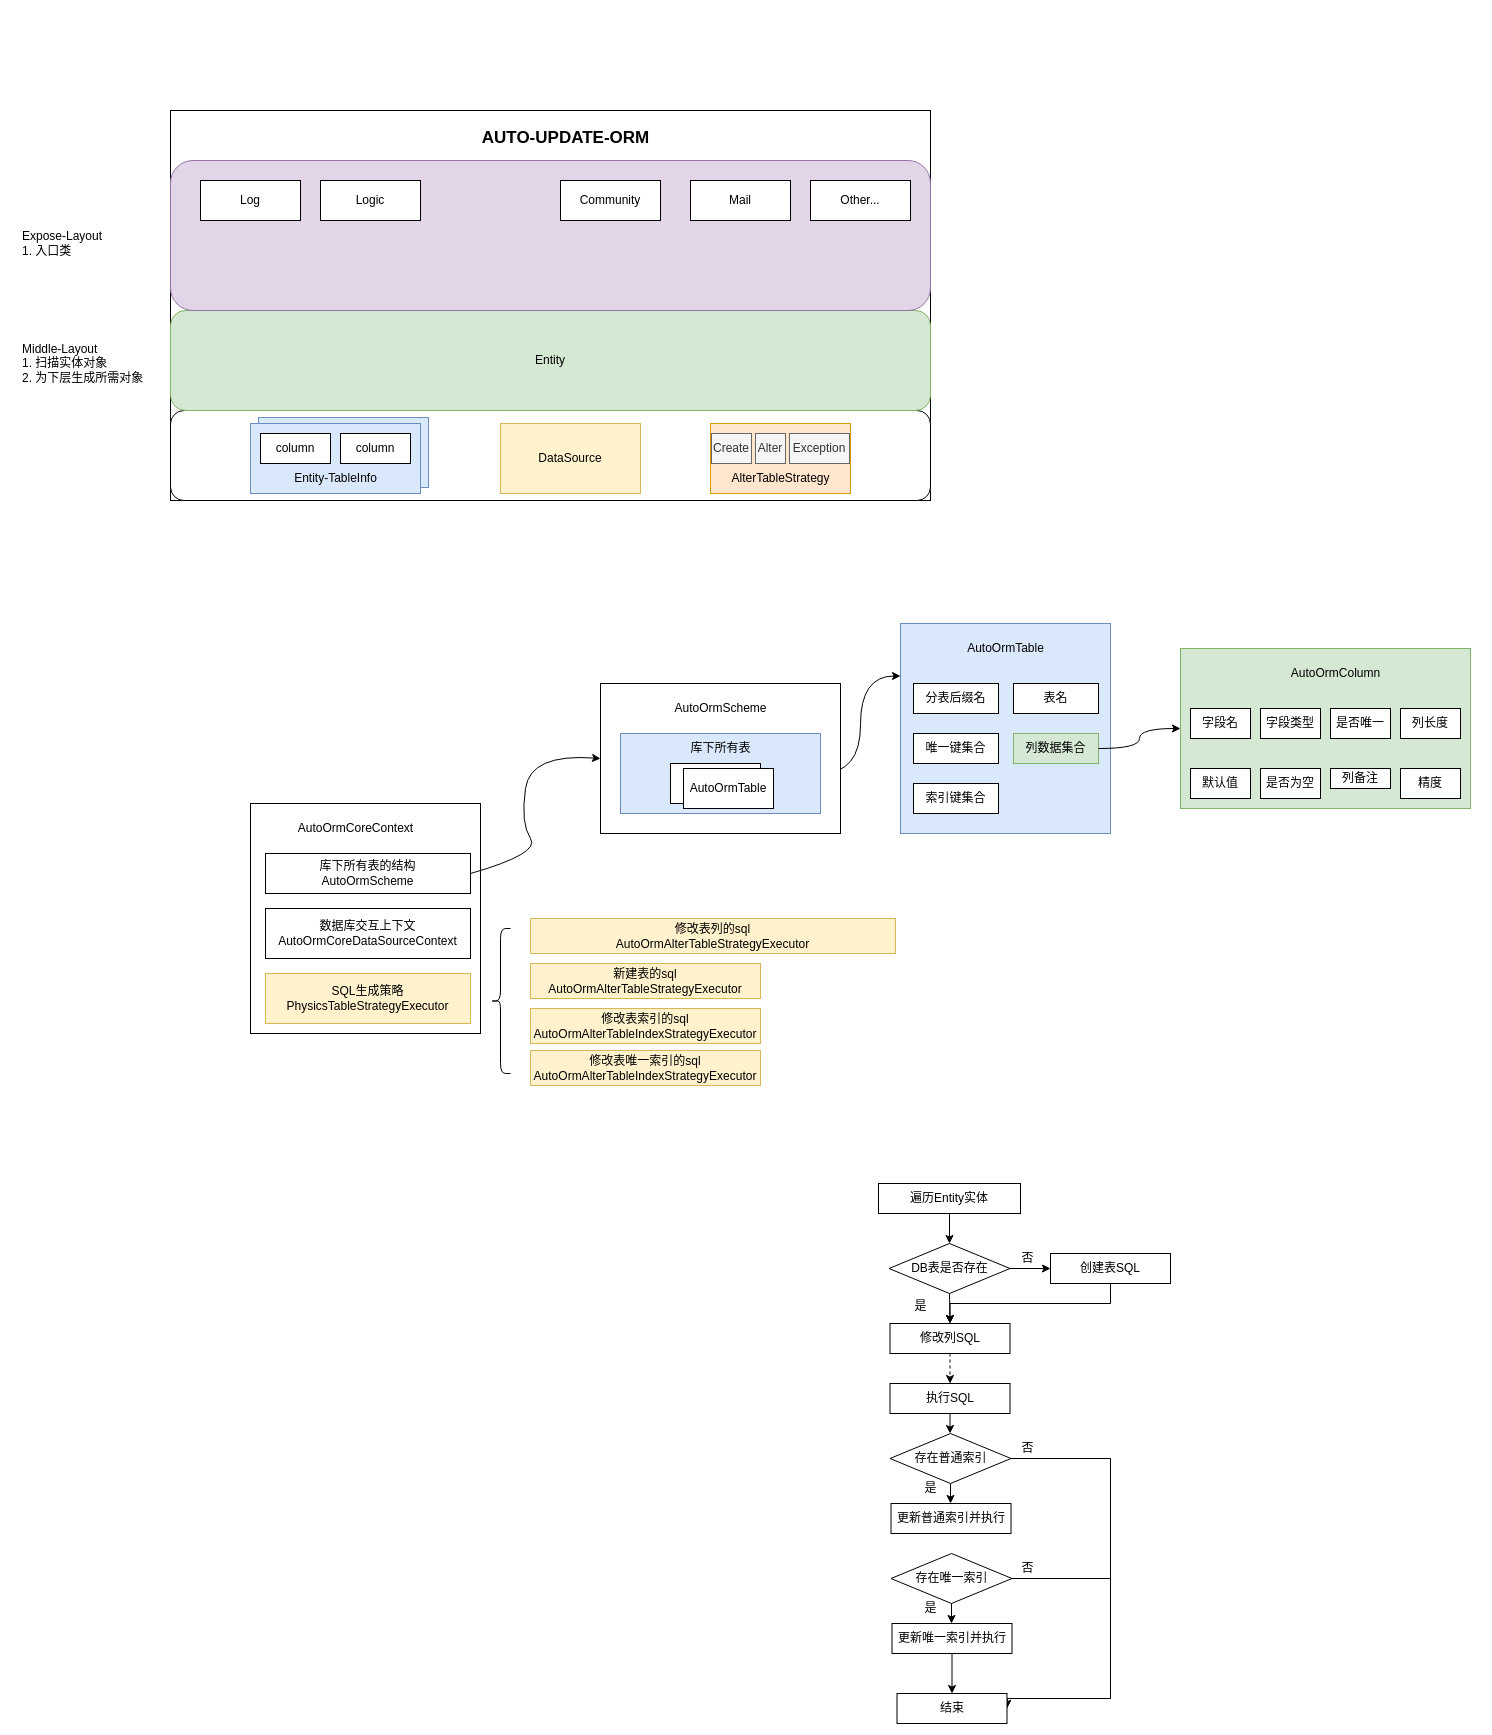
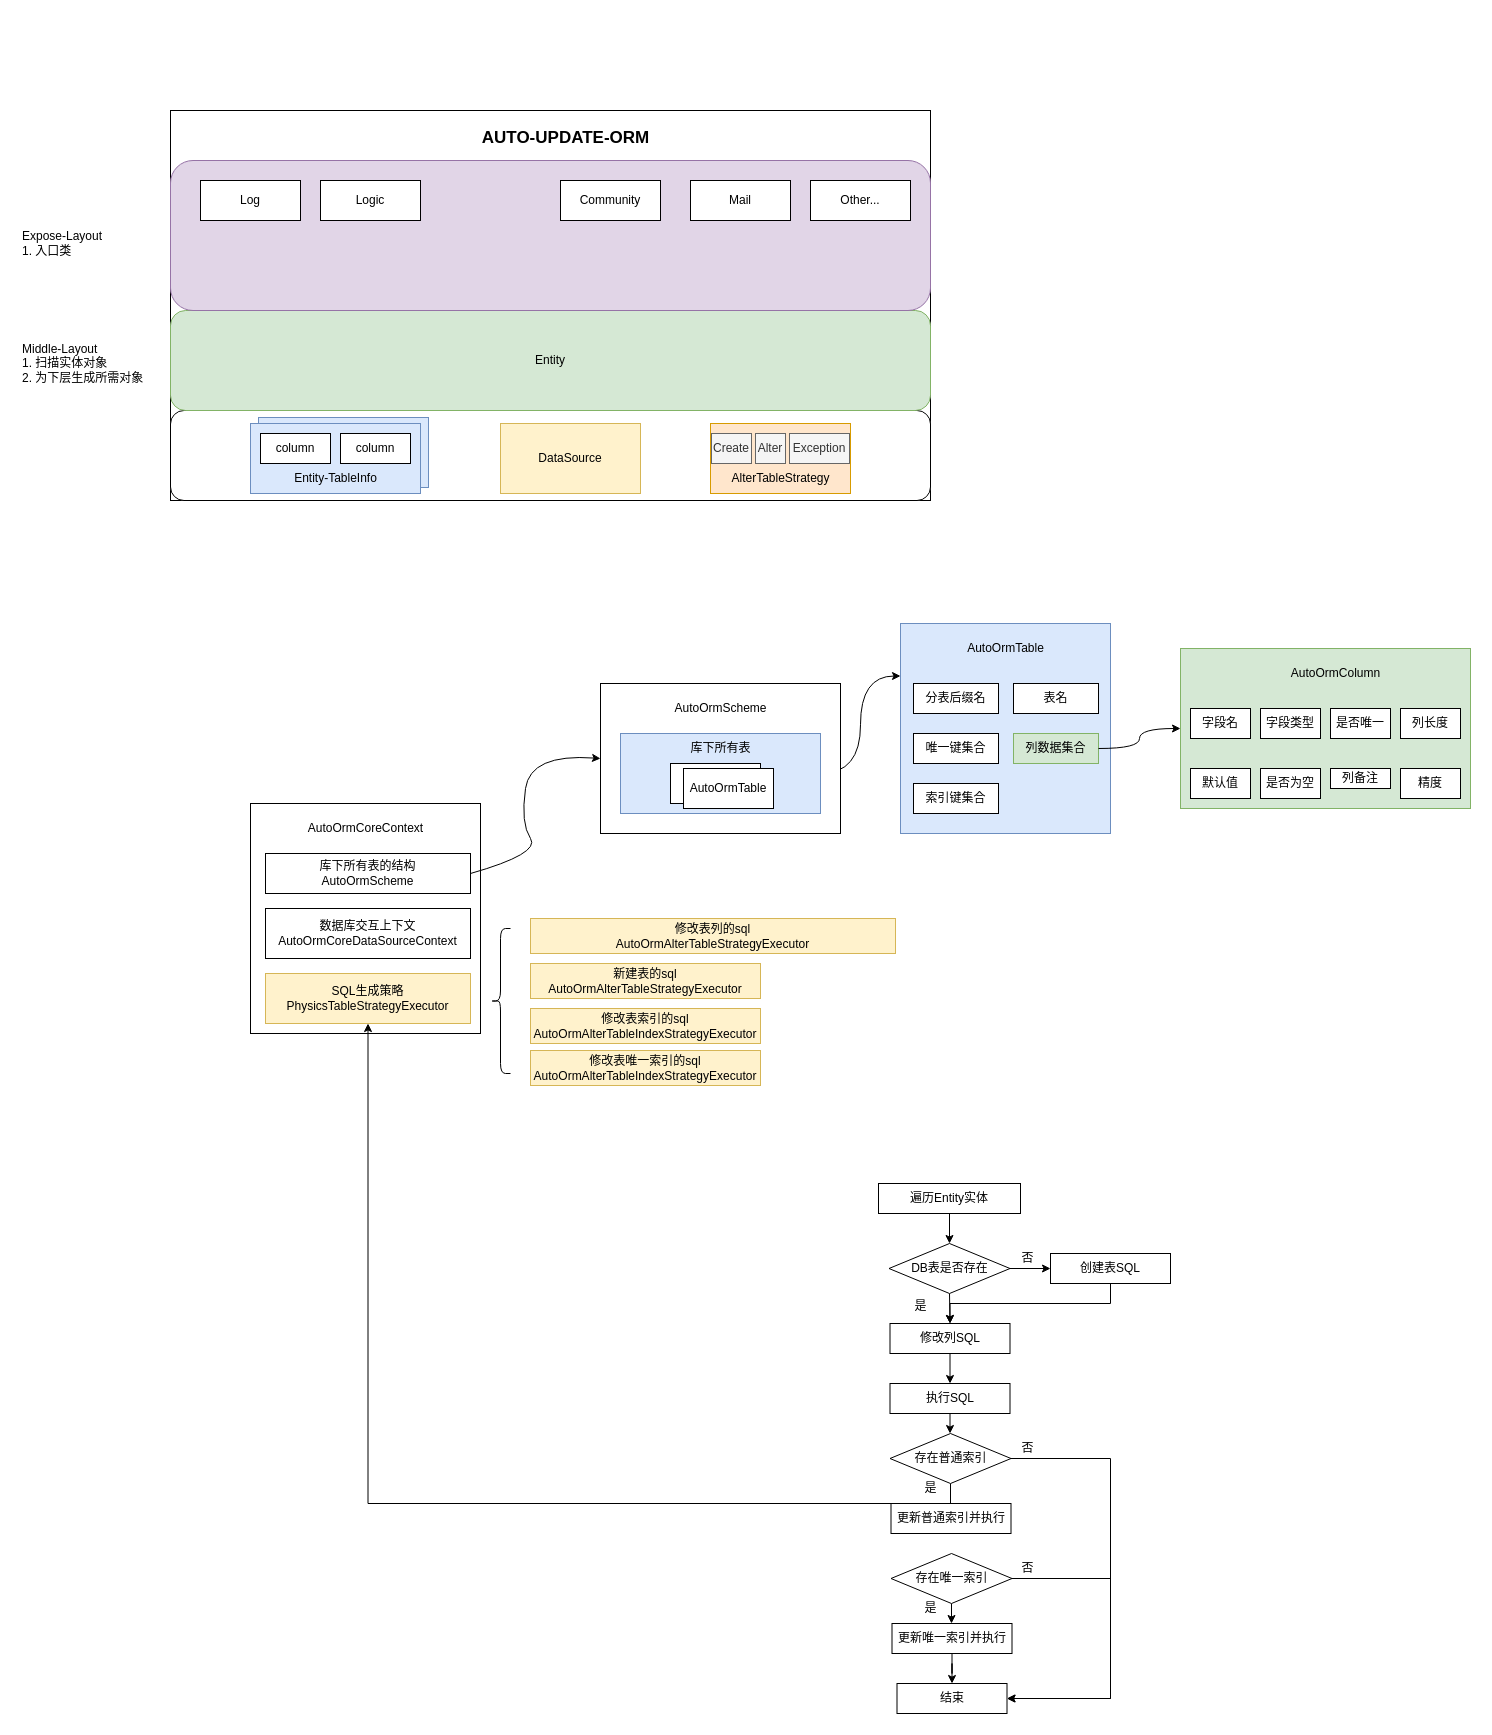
node "AutoOrmCoreContext": moved (356, 829) -> (366, 829)
edge "修改列SQL" -> "执行SQL": style dashed -> solid
edge "存在普通索引" -> "更新普通索引并执行": now "存在普通索引" -> "SQL生成策略 PhysicsTableStrategyExecutor"
node "结束": moved (952, 1709) -> (952, 1699)
